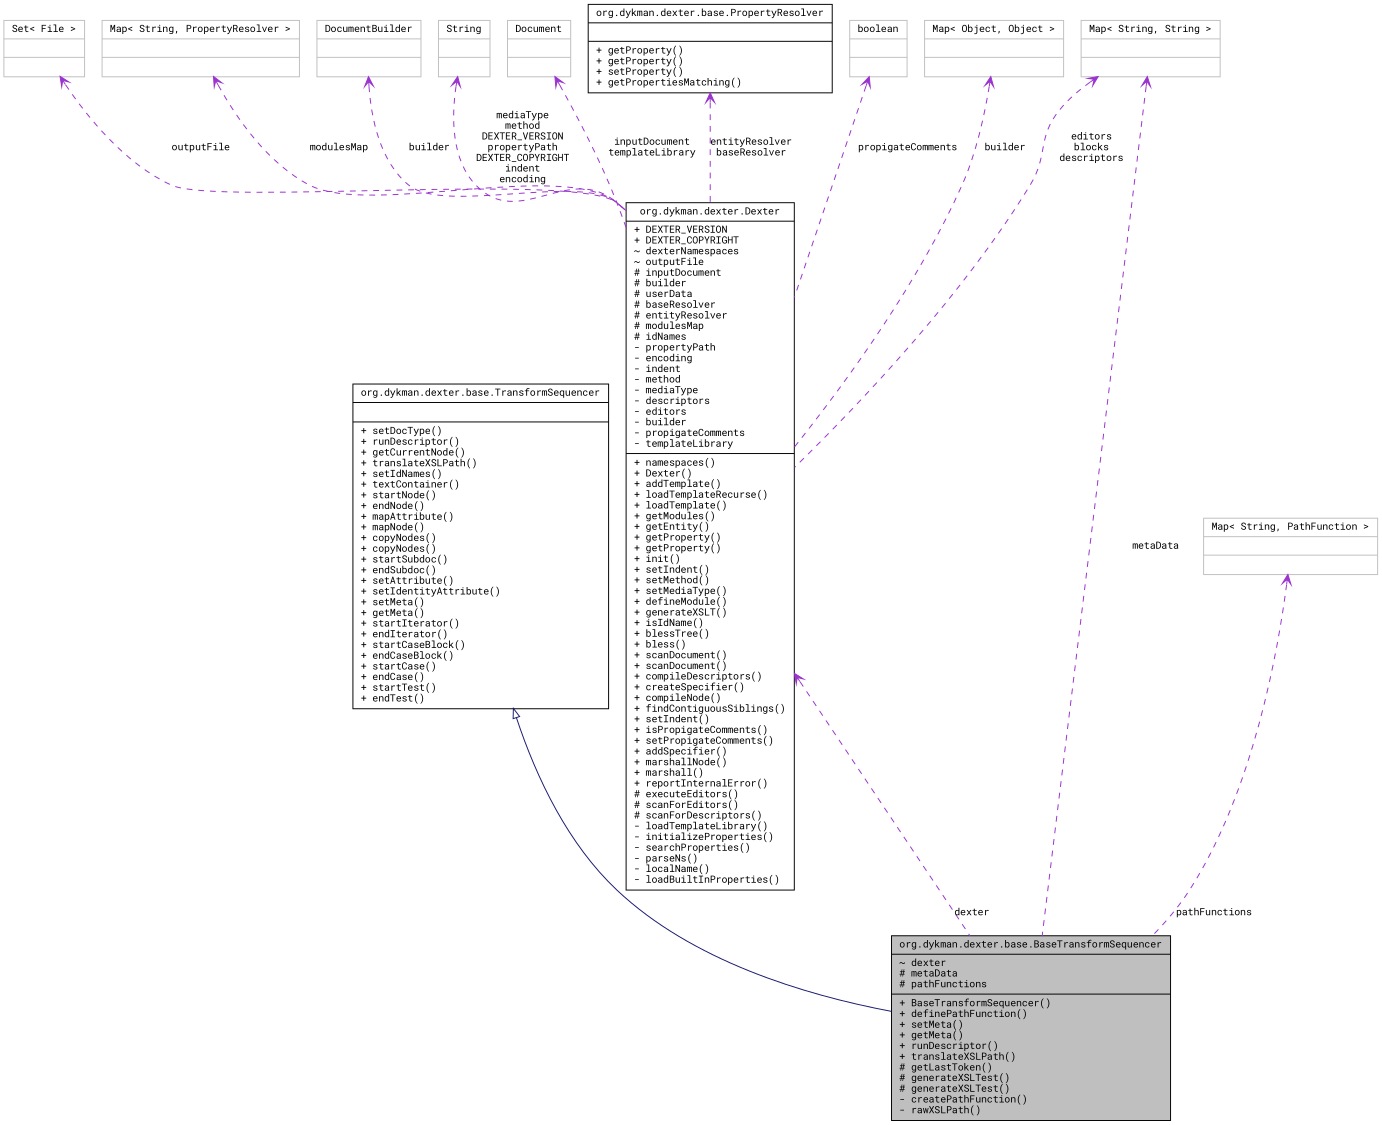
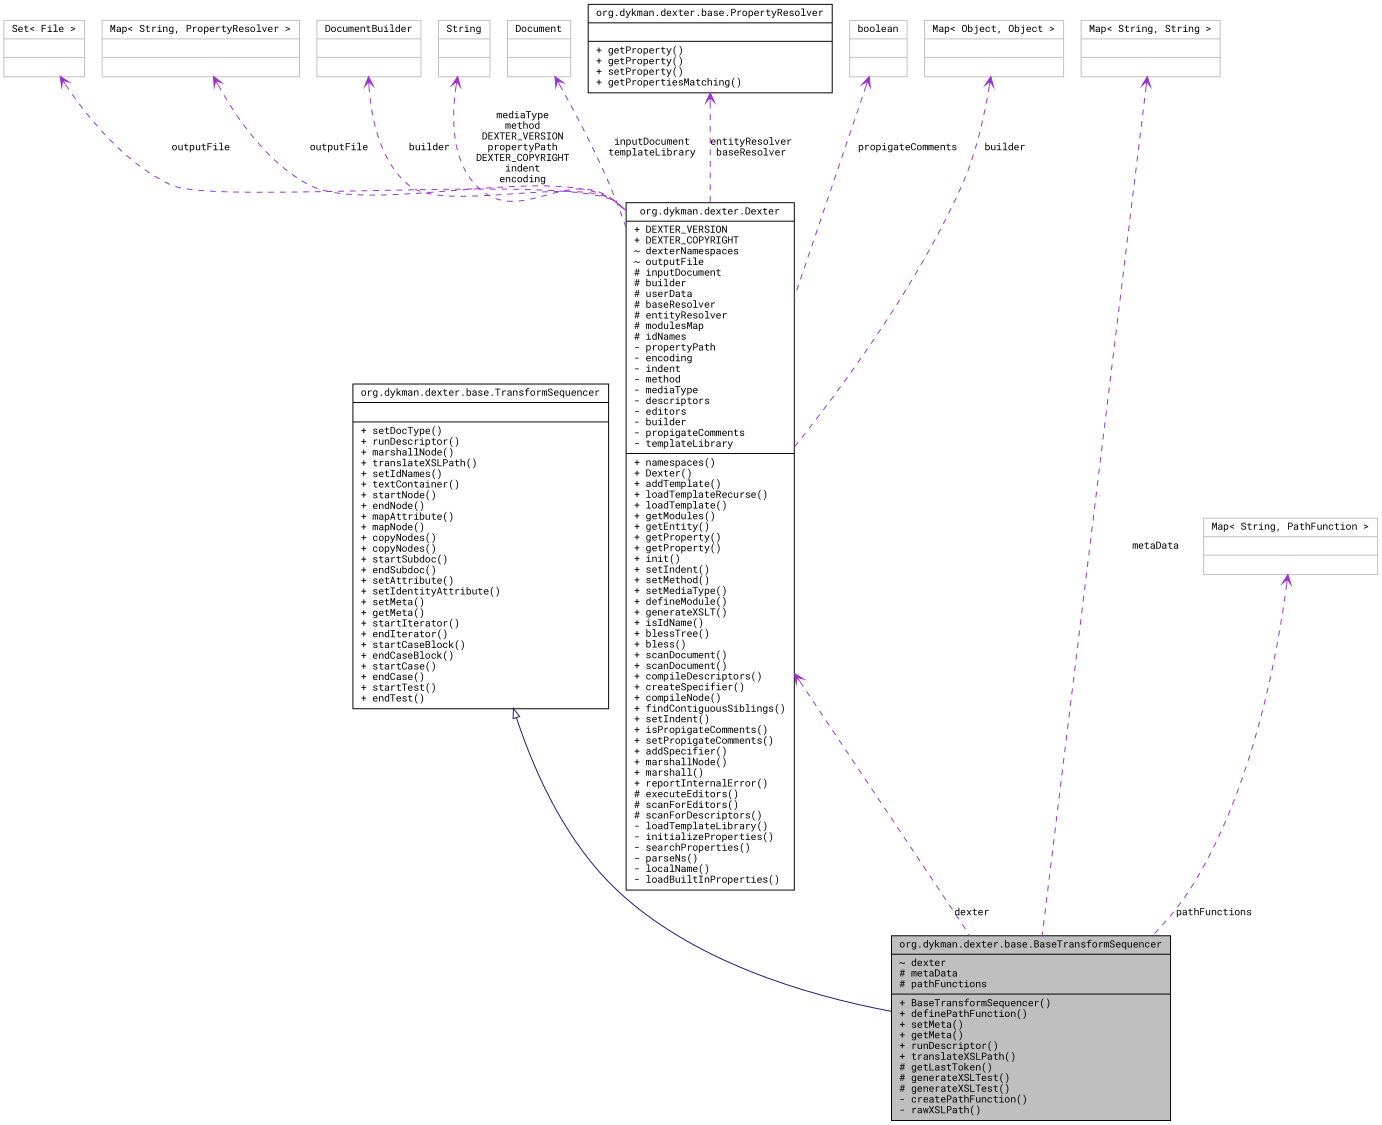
edge "org.dykman.dexter.Dexter" -> "Map< String, PropertyResolver >": label "modulesMap" -> "outputFile"
edge "org.dykman.dexter.Dexter" -> "Map< String, String >": removed, label "editors blocks descriptors"
node "org.dykman.dexter.base.TransformSequencer": text "+ getCurrentNode()" -> "+ marshallNode()"
